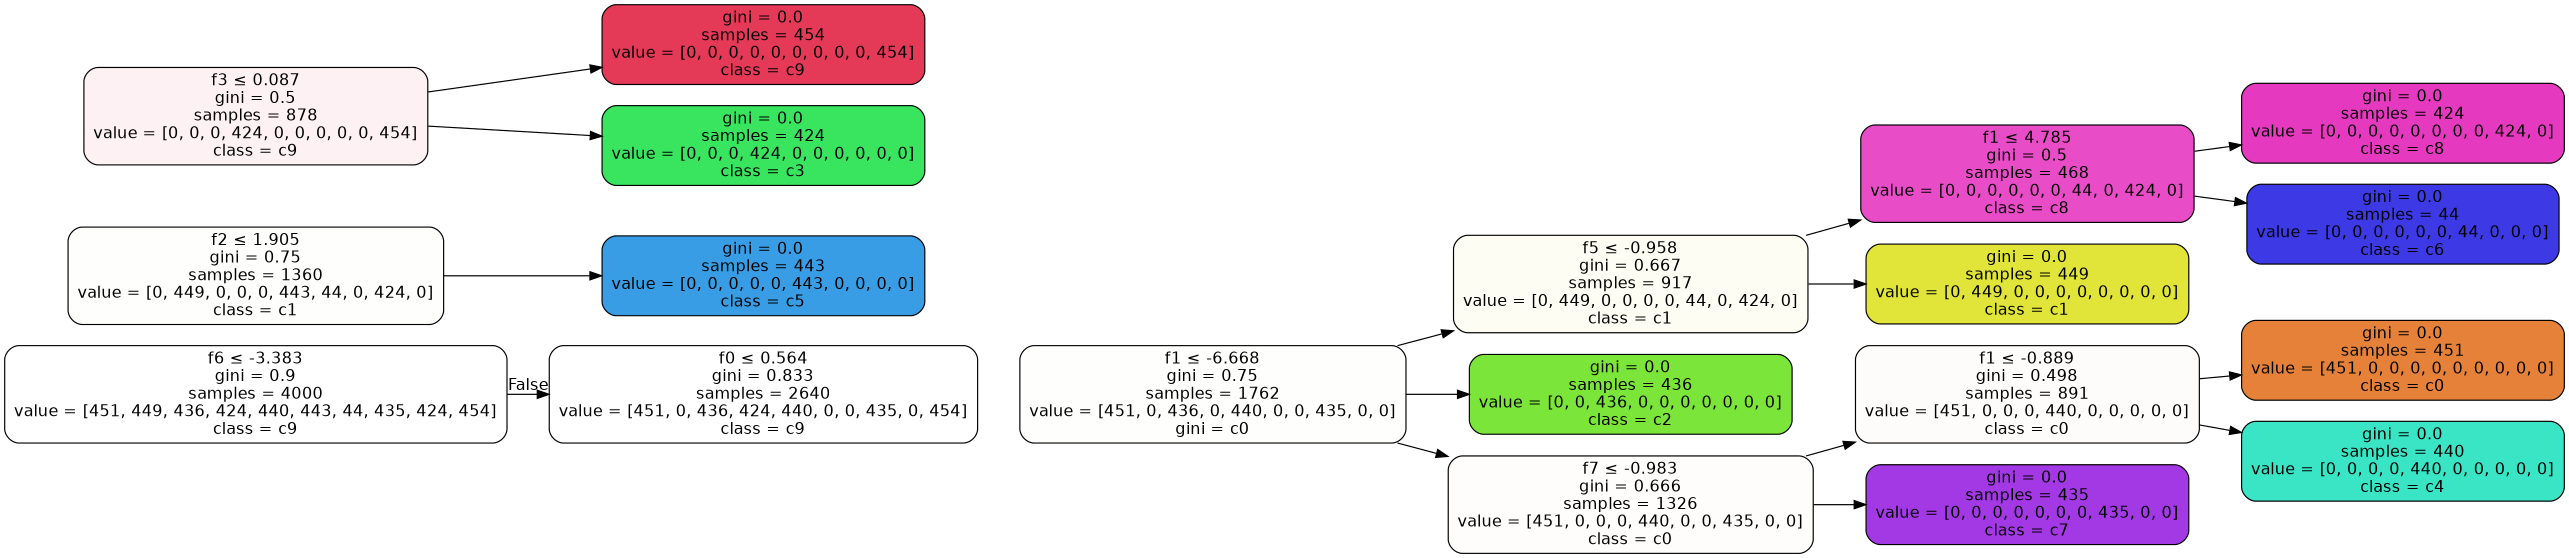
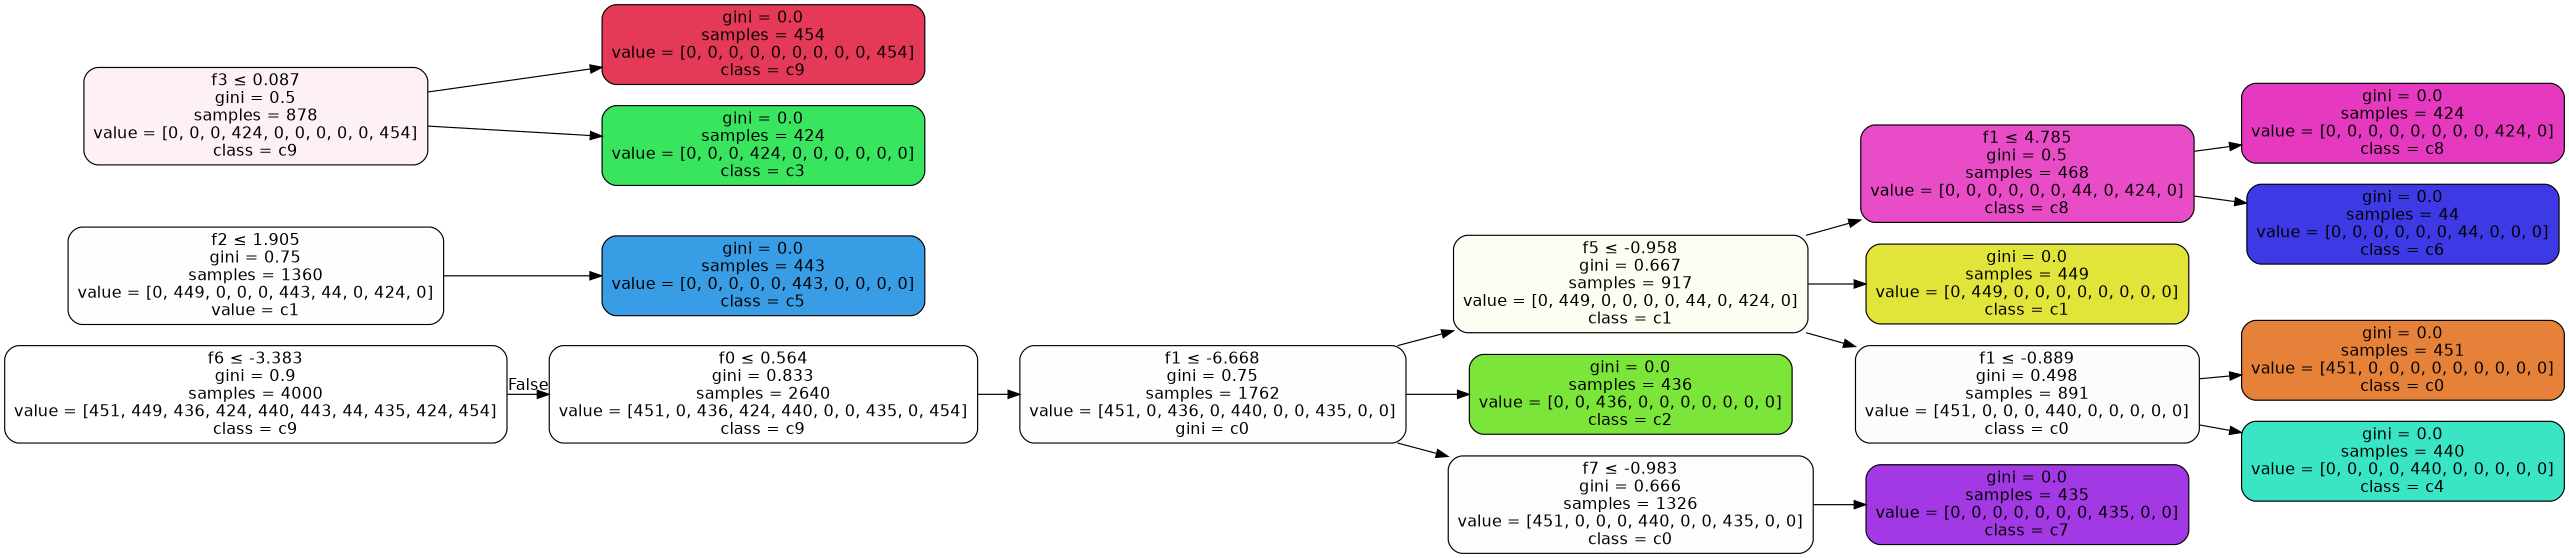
node "f2 ≤ 1.905": text "class = c1" -> "value = c1"
edge "f0 ≤ 0.564" -> "f1 ≤ -6.668": added
edge "f7 ≤ -0.983" -> "f1 ≤ -0.889": now "f5 ≤ -0.958" -> "f1 ≤ -0.889"
